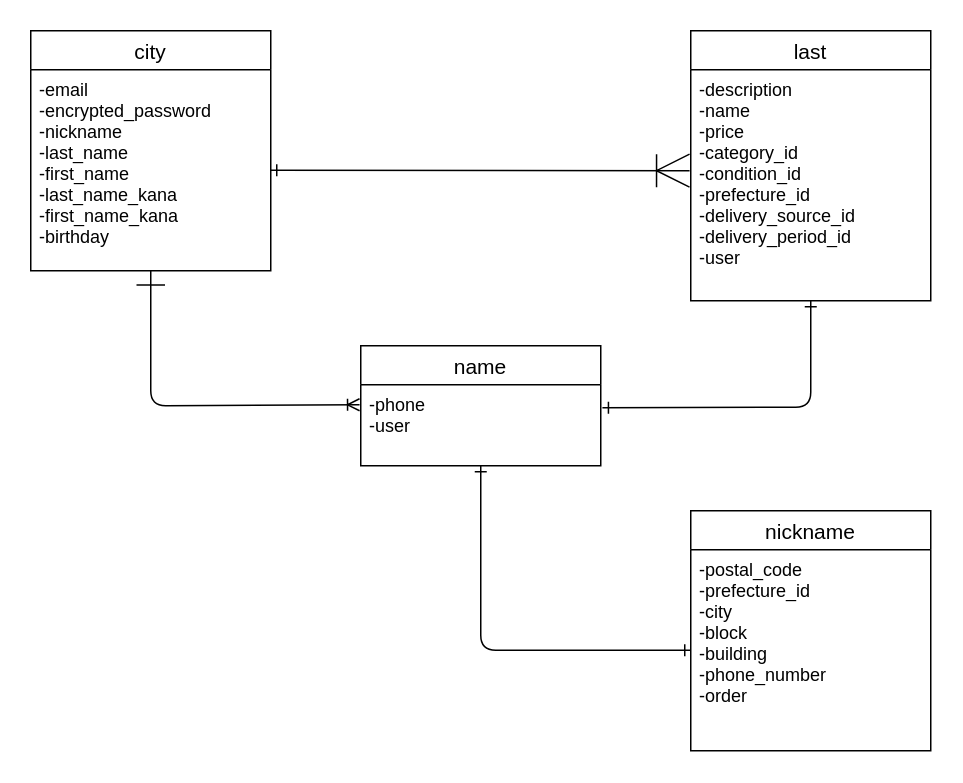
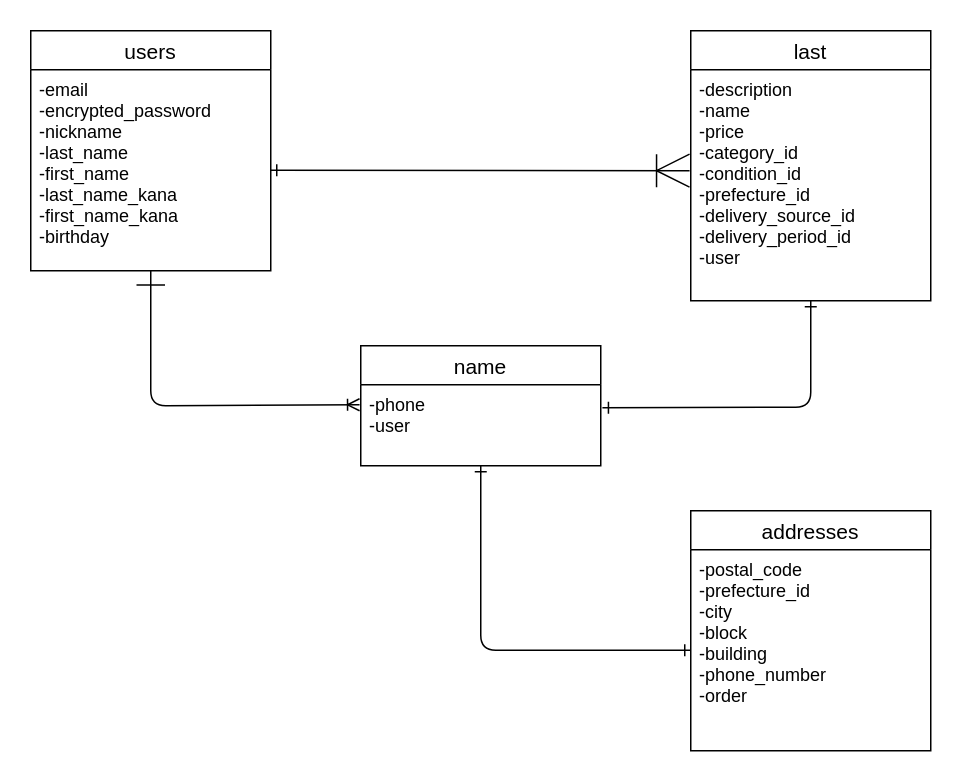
node "city": label "city" -> "users"
node "nickname": label "nickname" -> "addresses"
